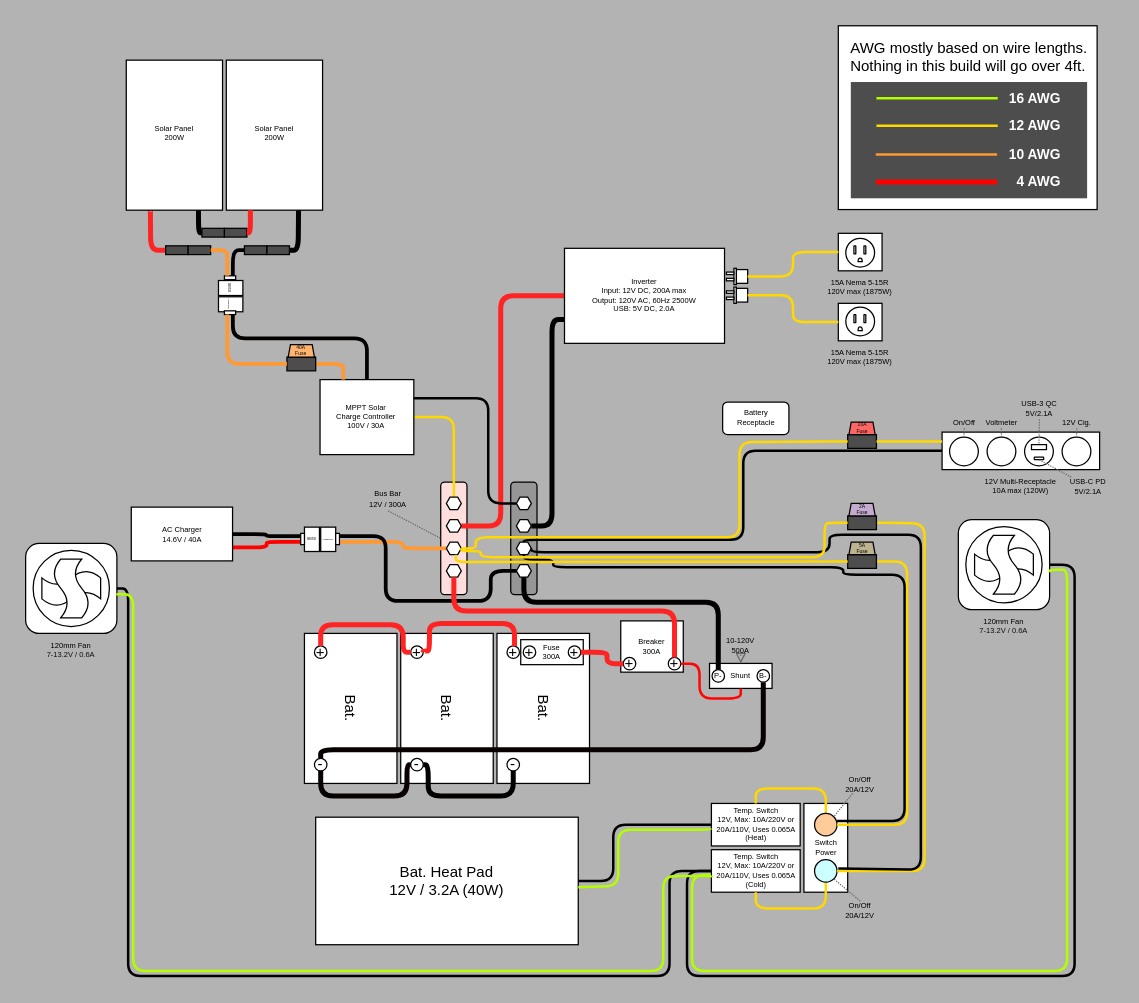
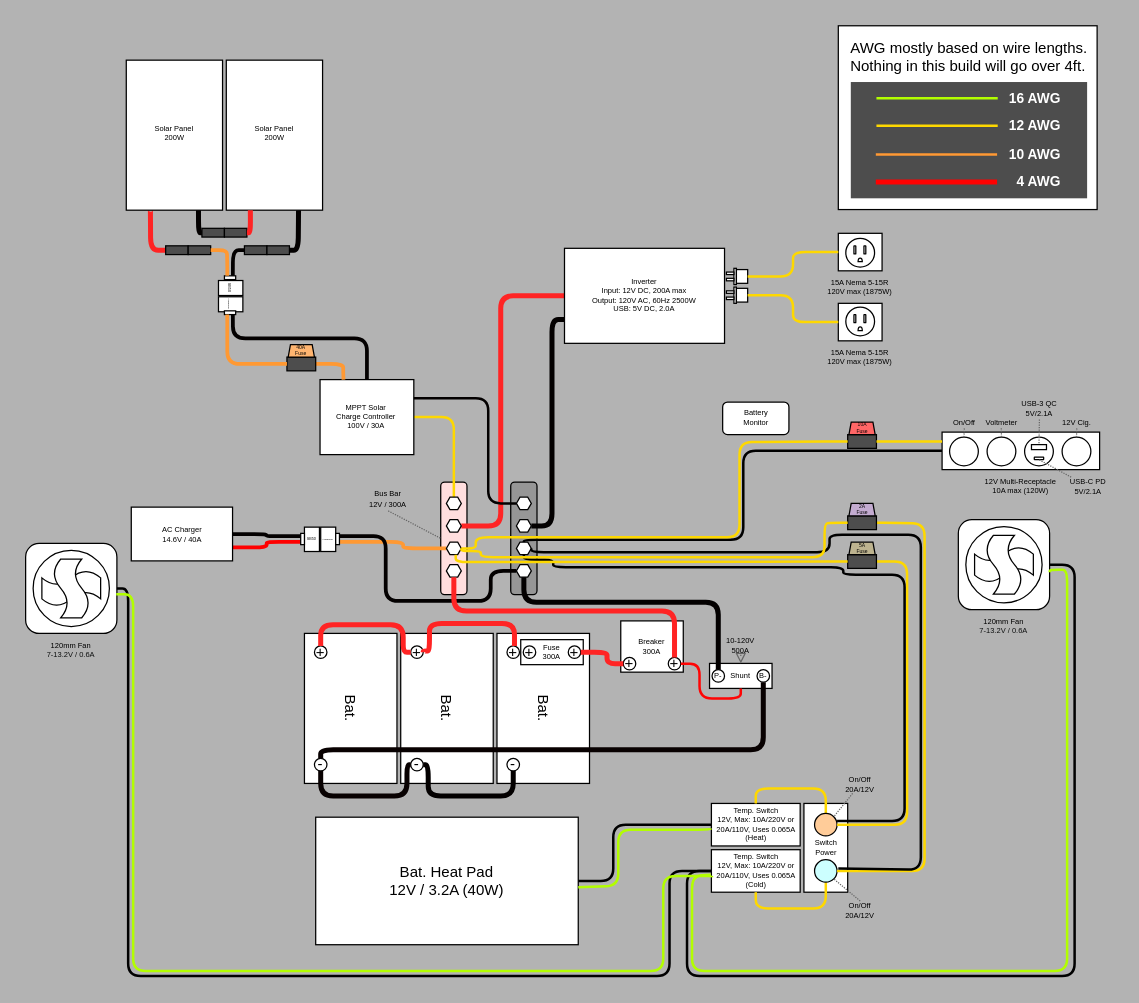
node "Battery Receptacle": label "Battery Receptacle" -> "Battery Monitor"
